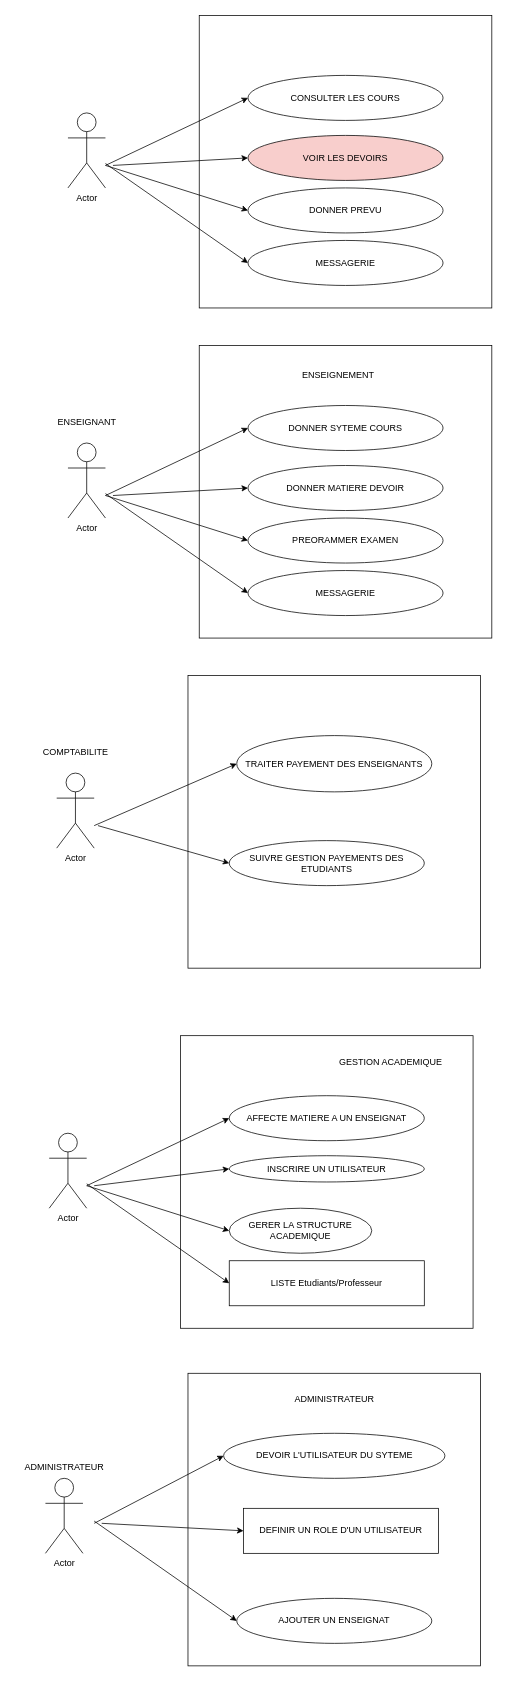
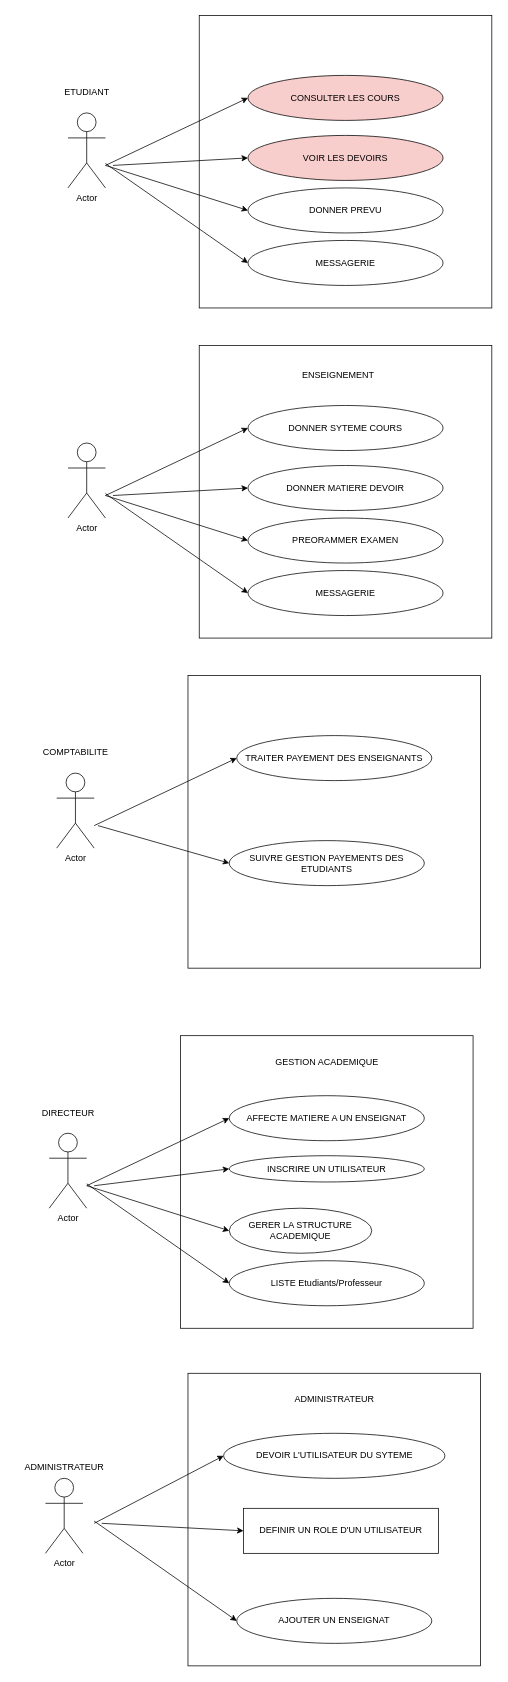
node "ETUDIANT": added
node "CONSULTER LES COURS": fillcolor #ffffff -> #f8cecc
node "ENSEIGNANT": removed
node "TRAITER PAYEMENT DES ENSEIGNANTS": size 195x56 -> 195x45
node "GESTION ACADEMIQUE": moved (390, 1062) -> (327, 1062)
node "DIRECTEUR": added
node "LISTE Etudiants/Professeur": shape rectangle -> ellipse
